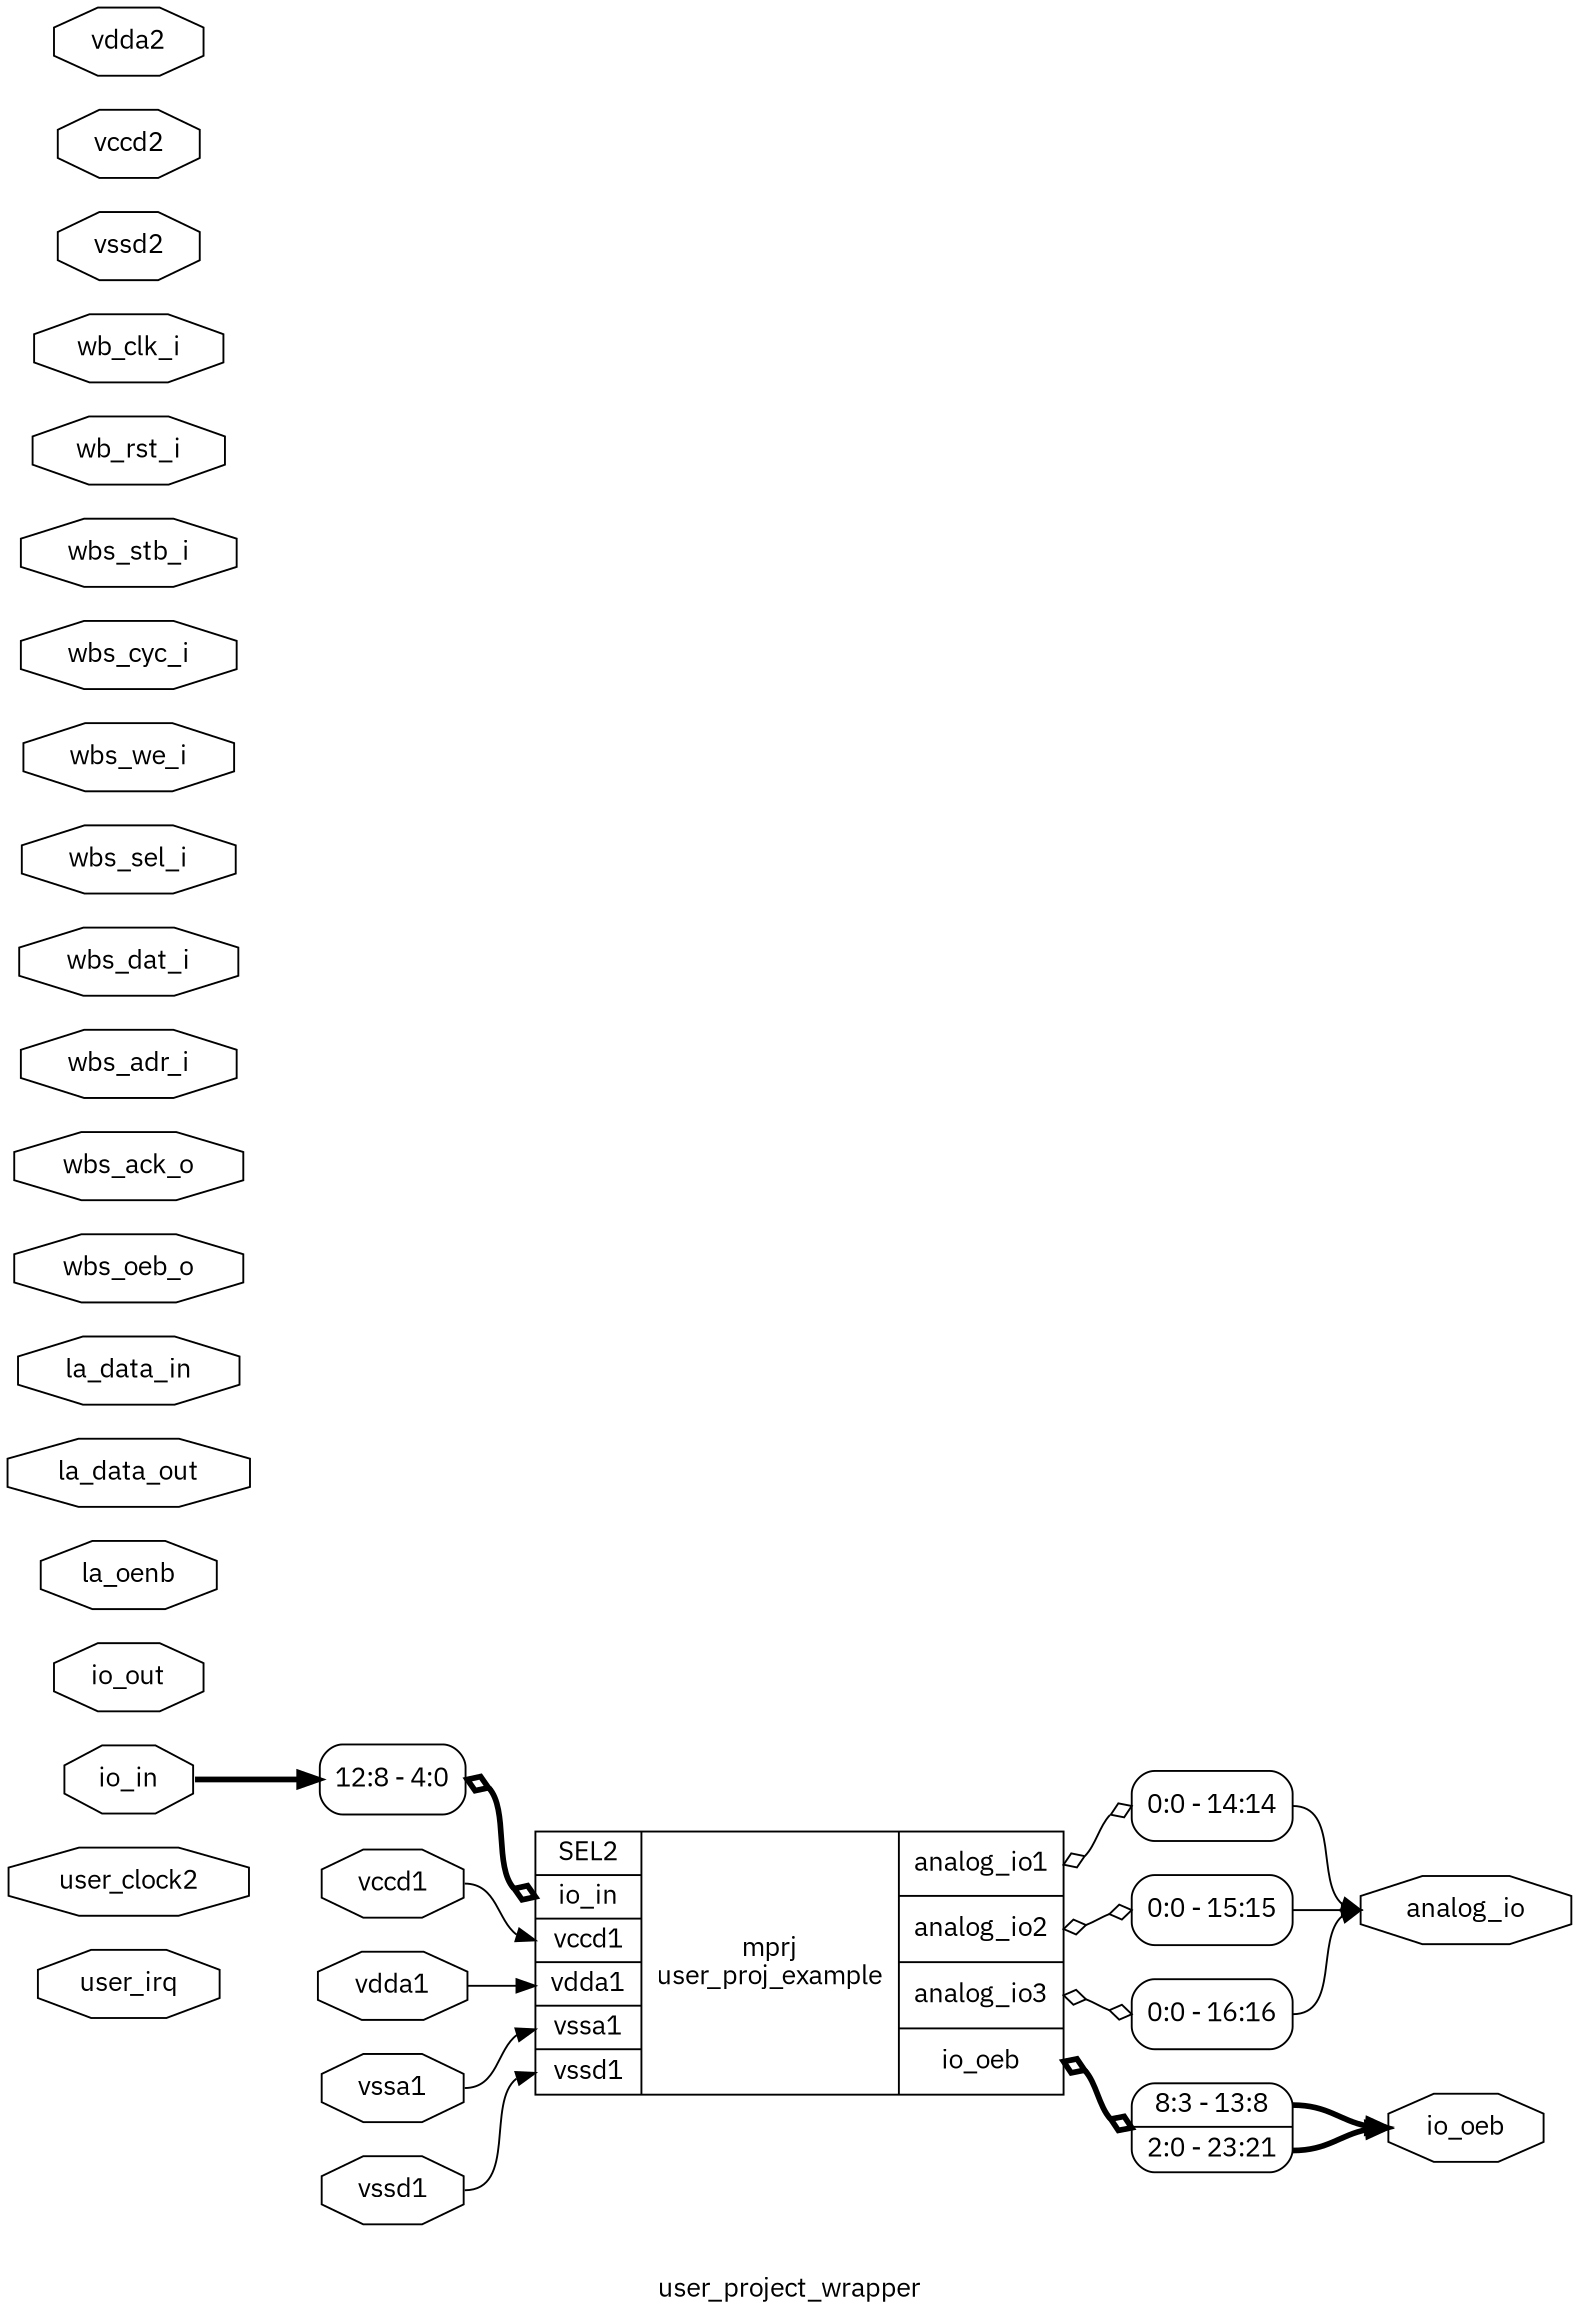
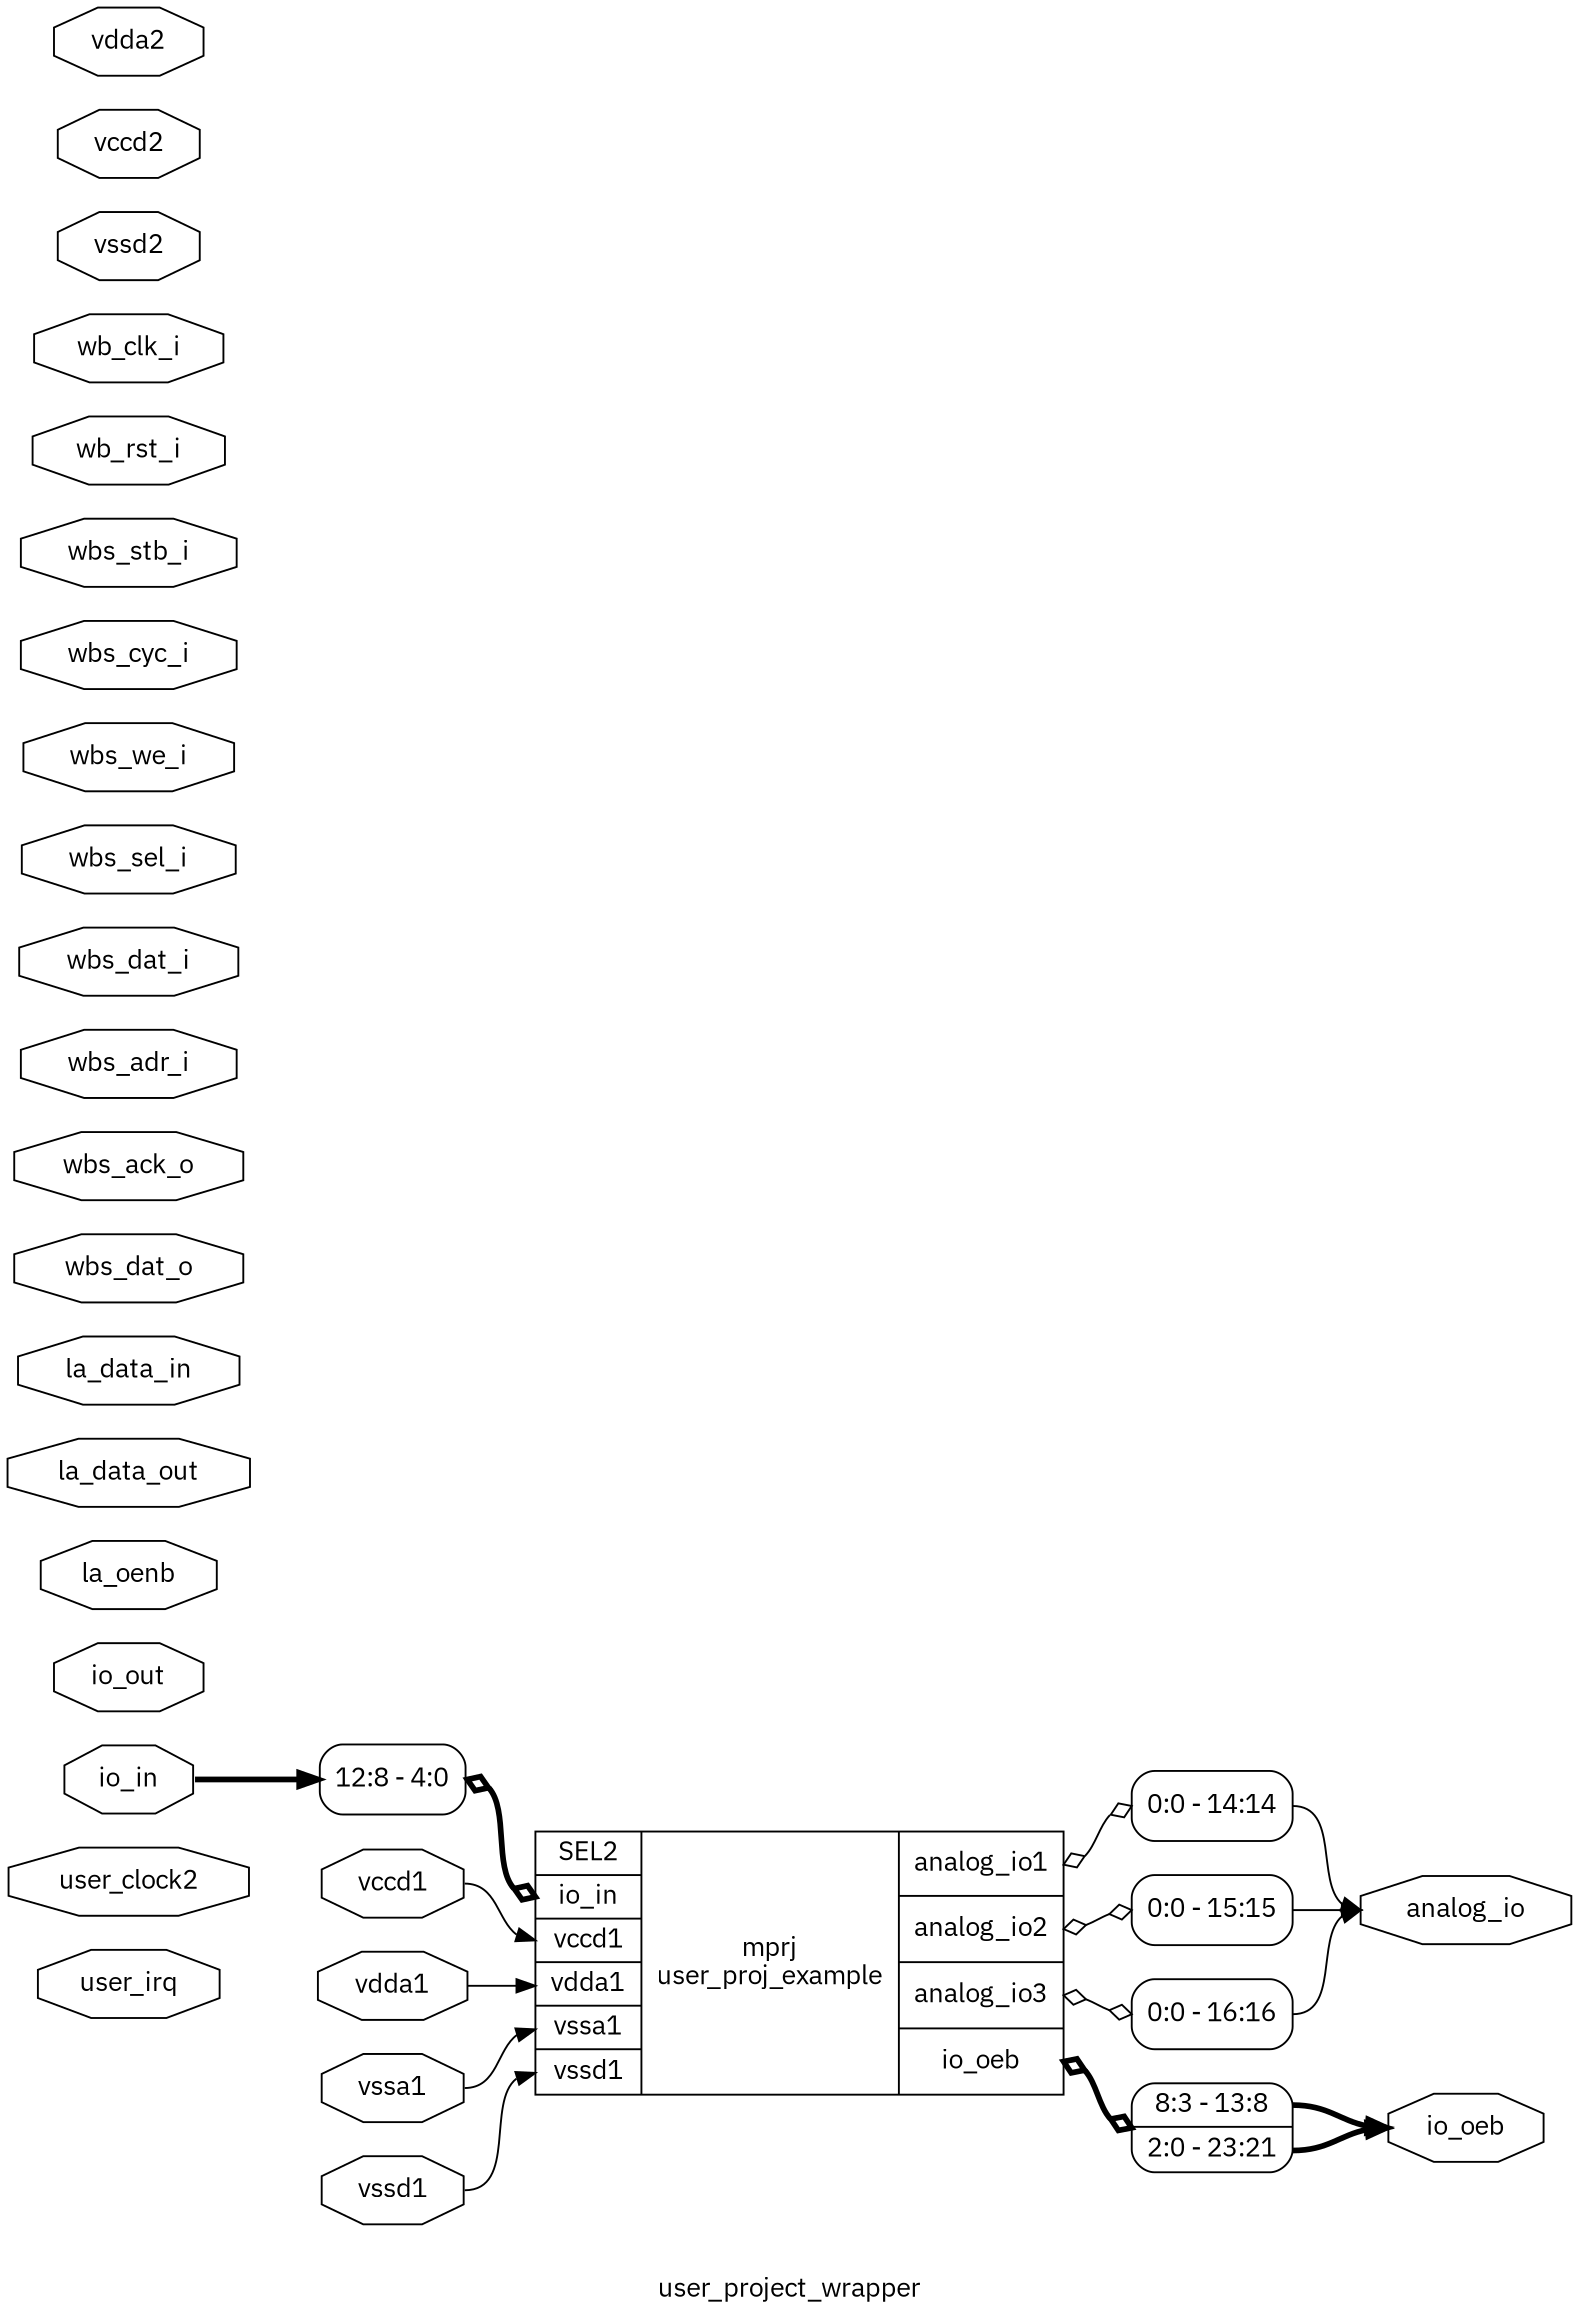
node "wbs_oeb_o": label "wbs_oeb_o" -> "wbs_dat_o"
